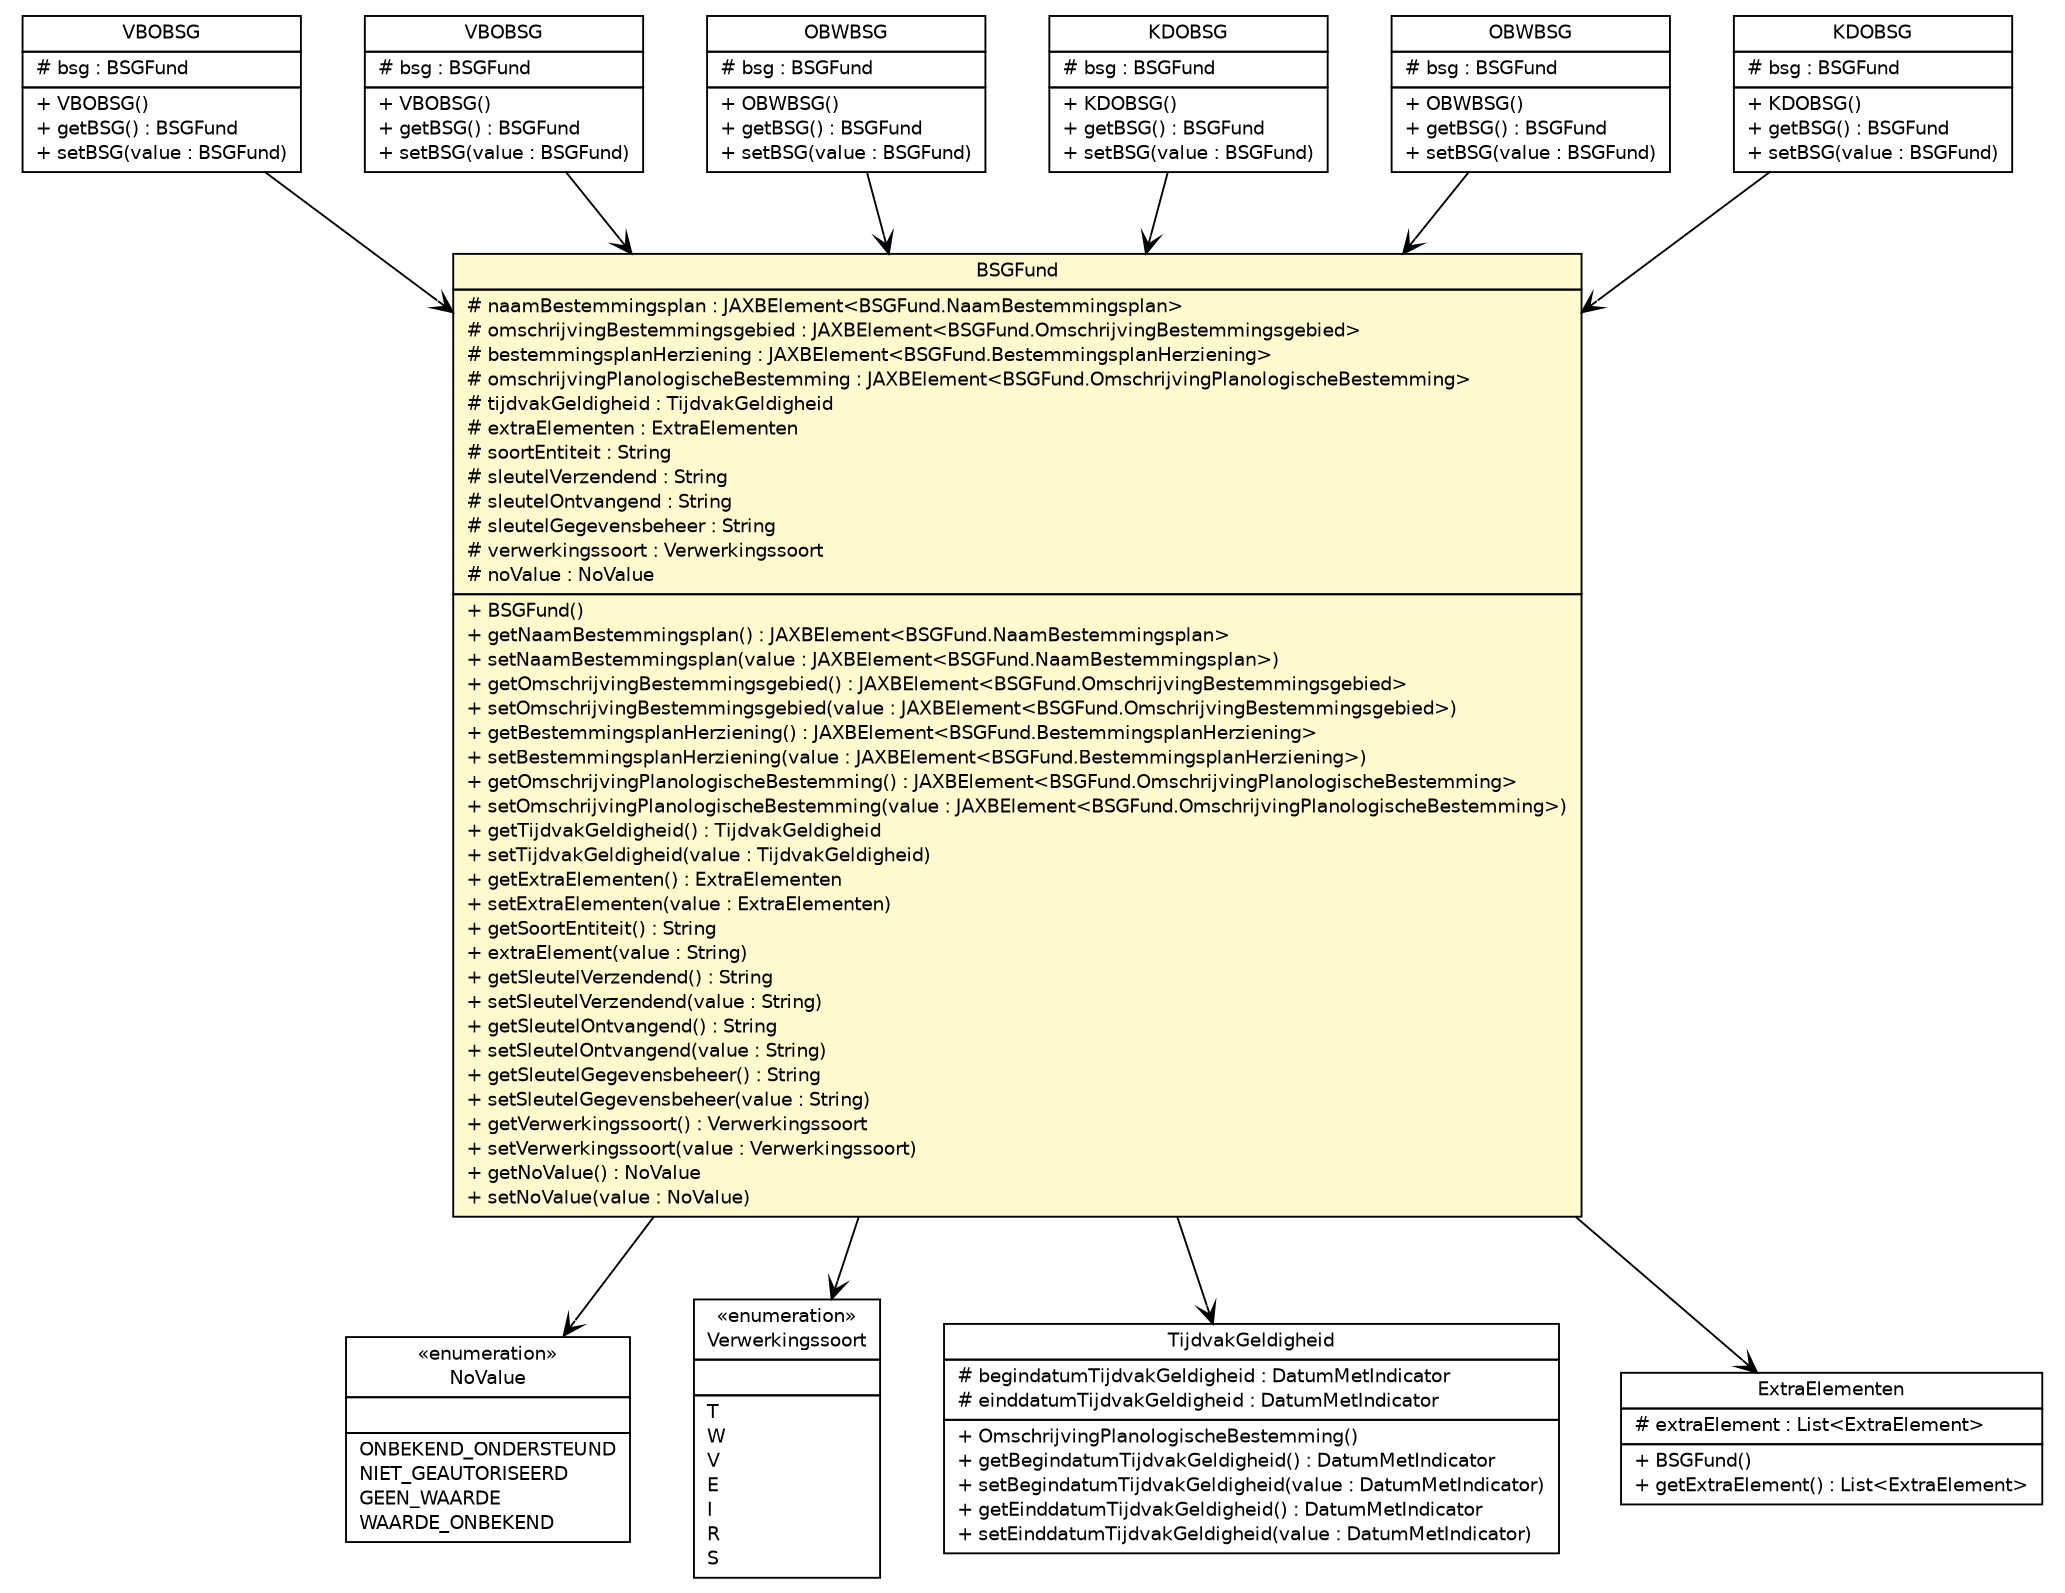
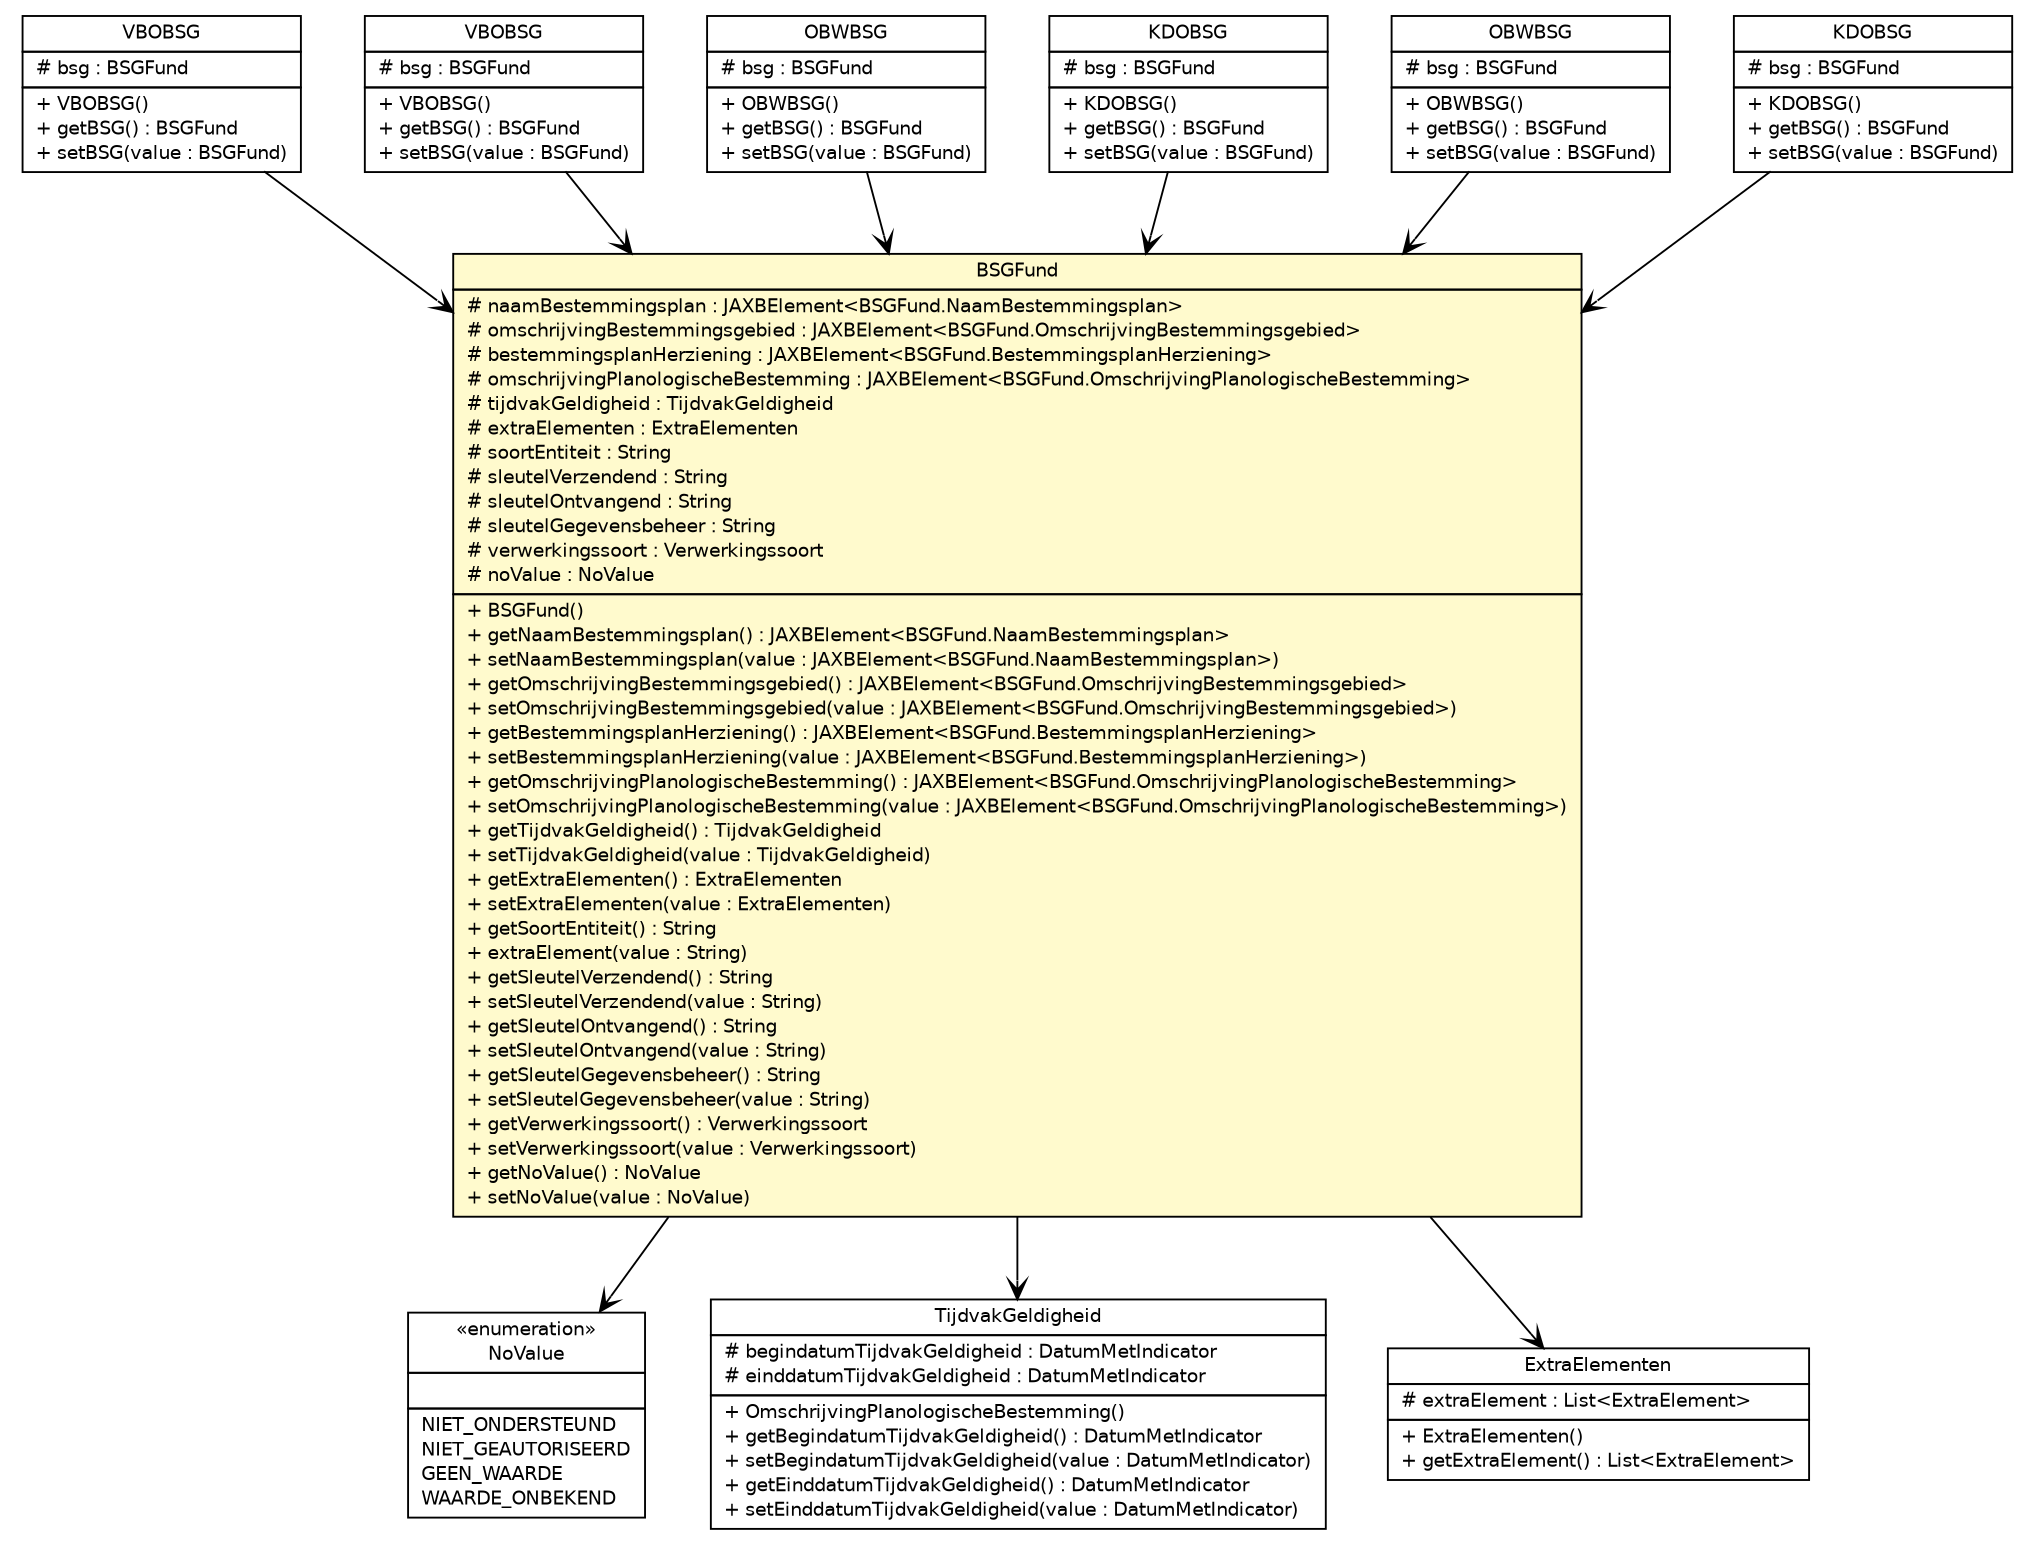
node "Verwerkingssoort": removed
node "NoValue": text "ONBEKEND_ONDERSTEUND" -> "NIET_ONDERSTEUND"
node "ExtraElementen": text "+ BSGFund()" -> "+ ExtraElementen()"
